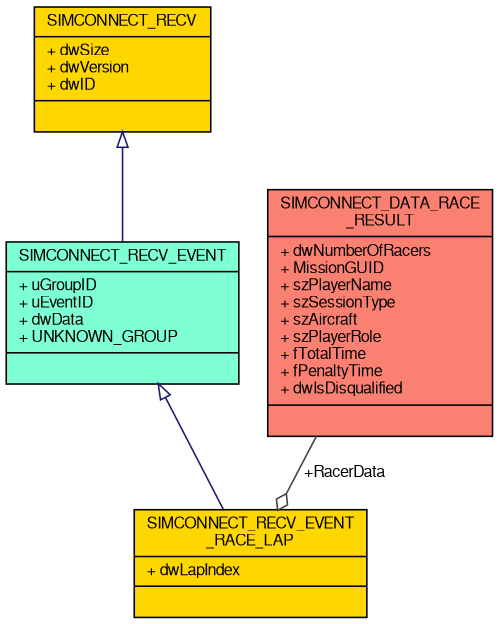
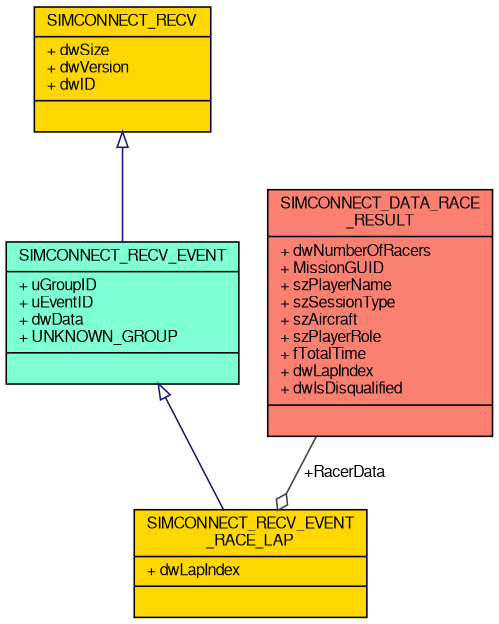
node "SIMCONNECT_DATA_RACE": text "+ fPenaltyTime" -> "+ dwLapIndex"
